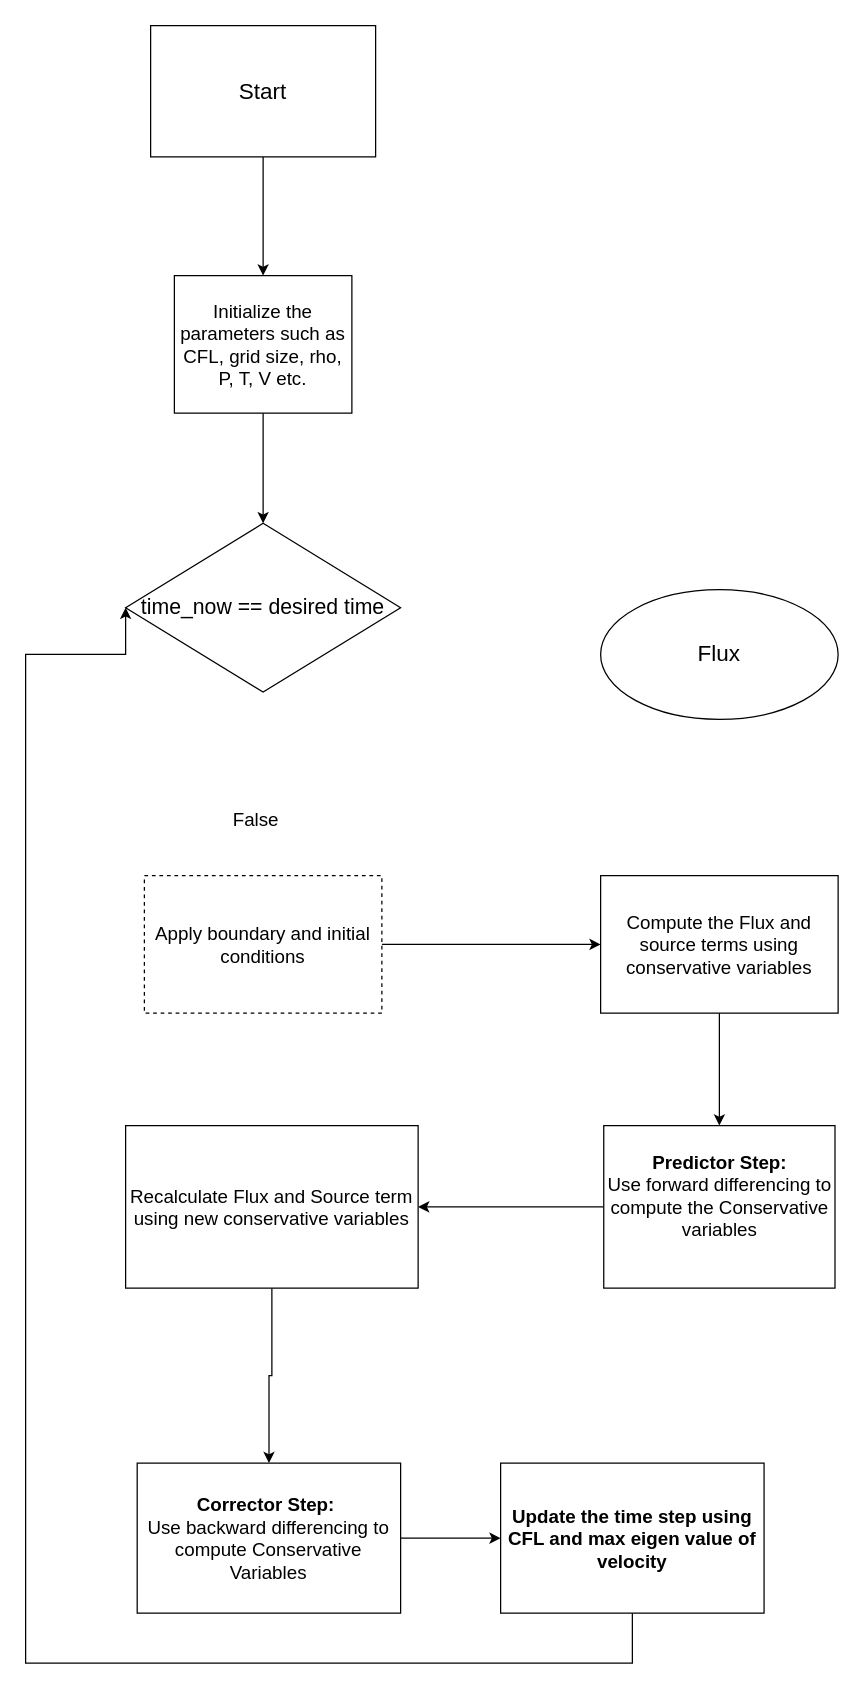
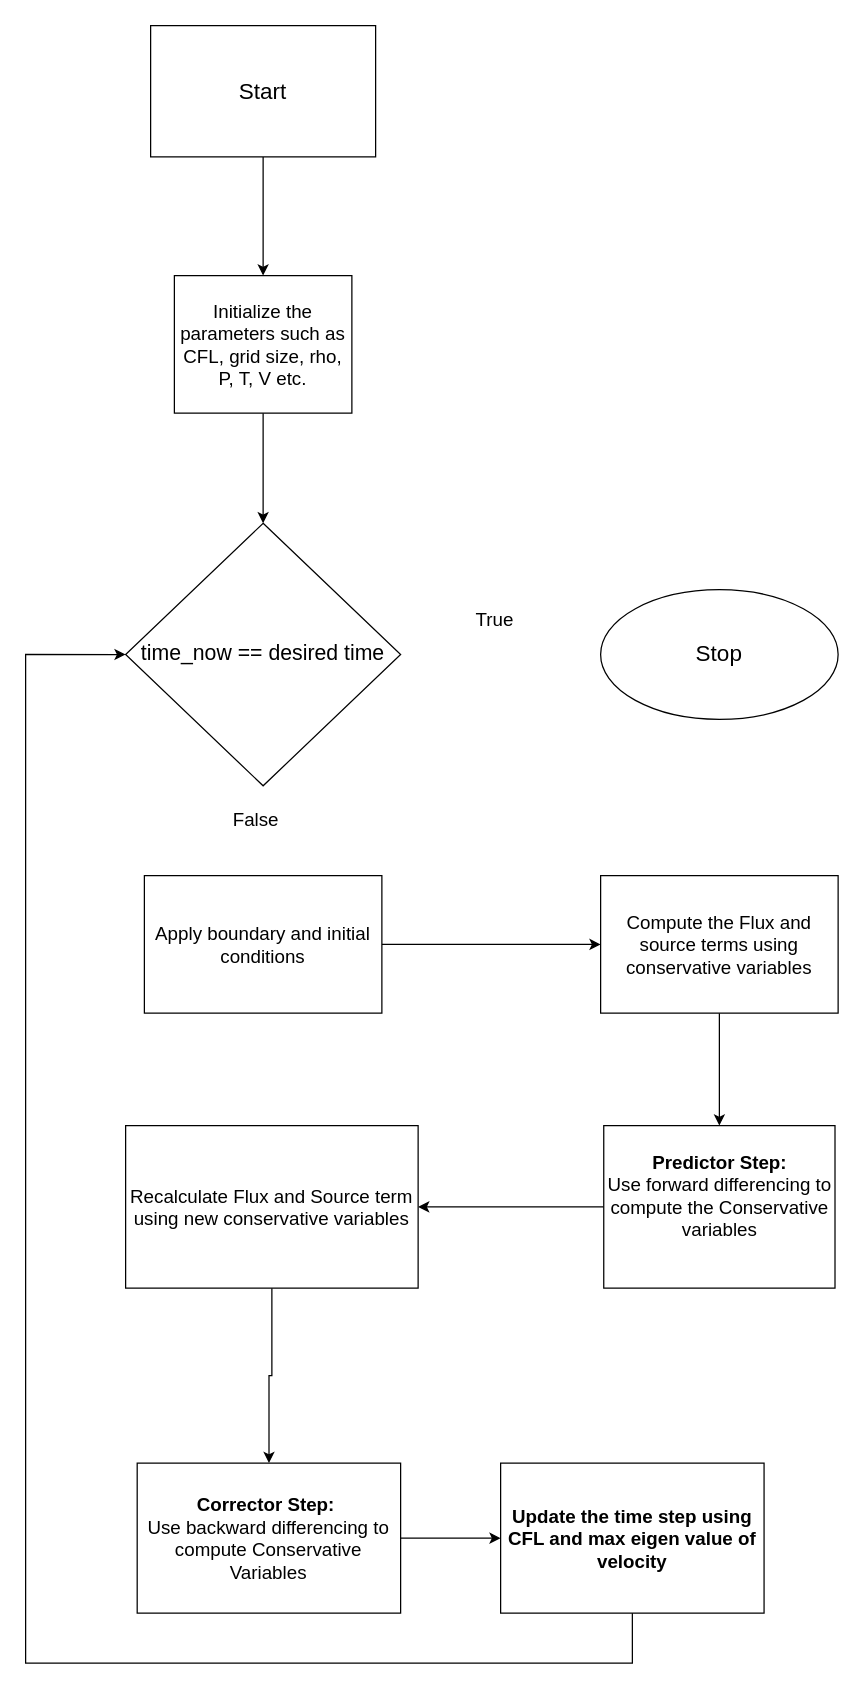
node "time_now == desired time": size 275x169 -> 275x263
node "True": added
node "Flux": label "Flux" -> "Stop"
node "Apply boundary and initial conditions": style dashed -> solid
